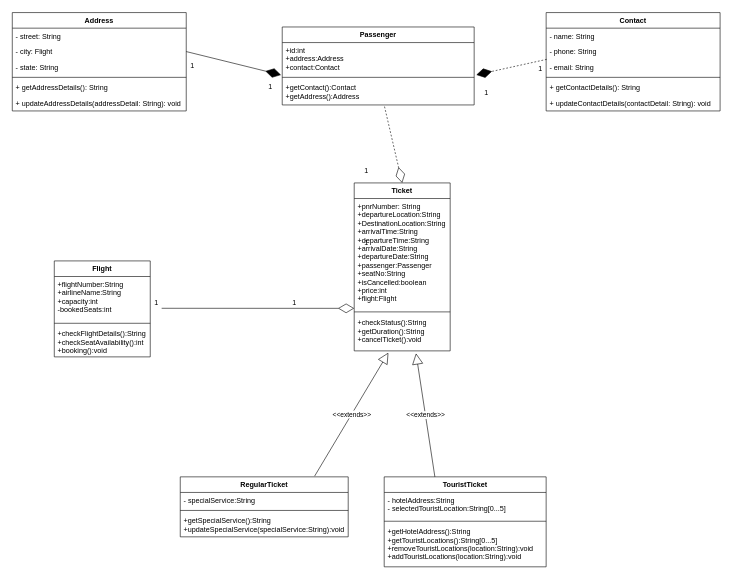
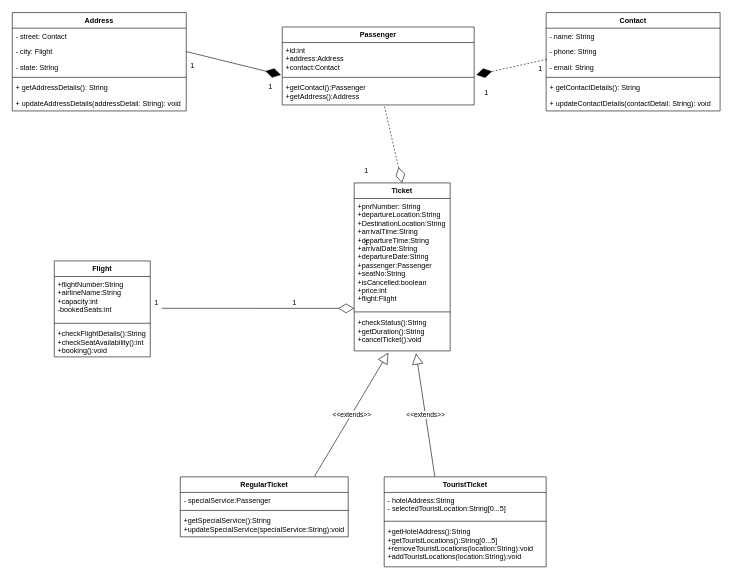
node "- street: String": label "- street: String" -> "- street: Contact"
node "+getContact():Contact +getAddress():Address": label "+getContact():Contact +getAddress():Address" -> "+getContact():Passenger +getAddress():Address"
node "- specialService:String": label "- specialService:String" -> "- specialService:Passenger"
